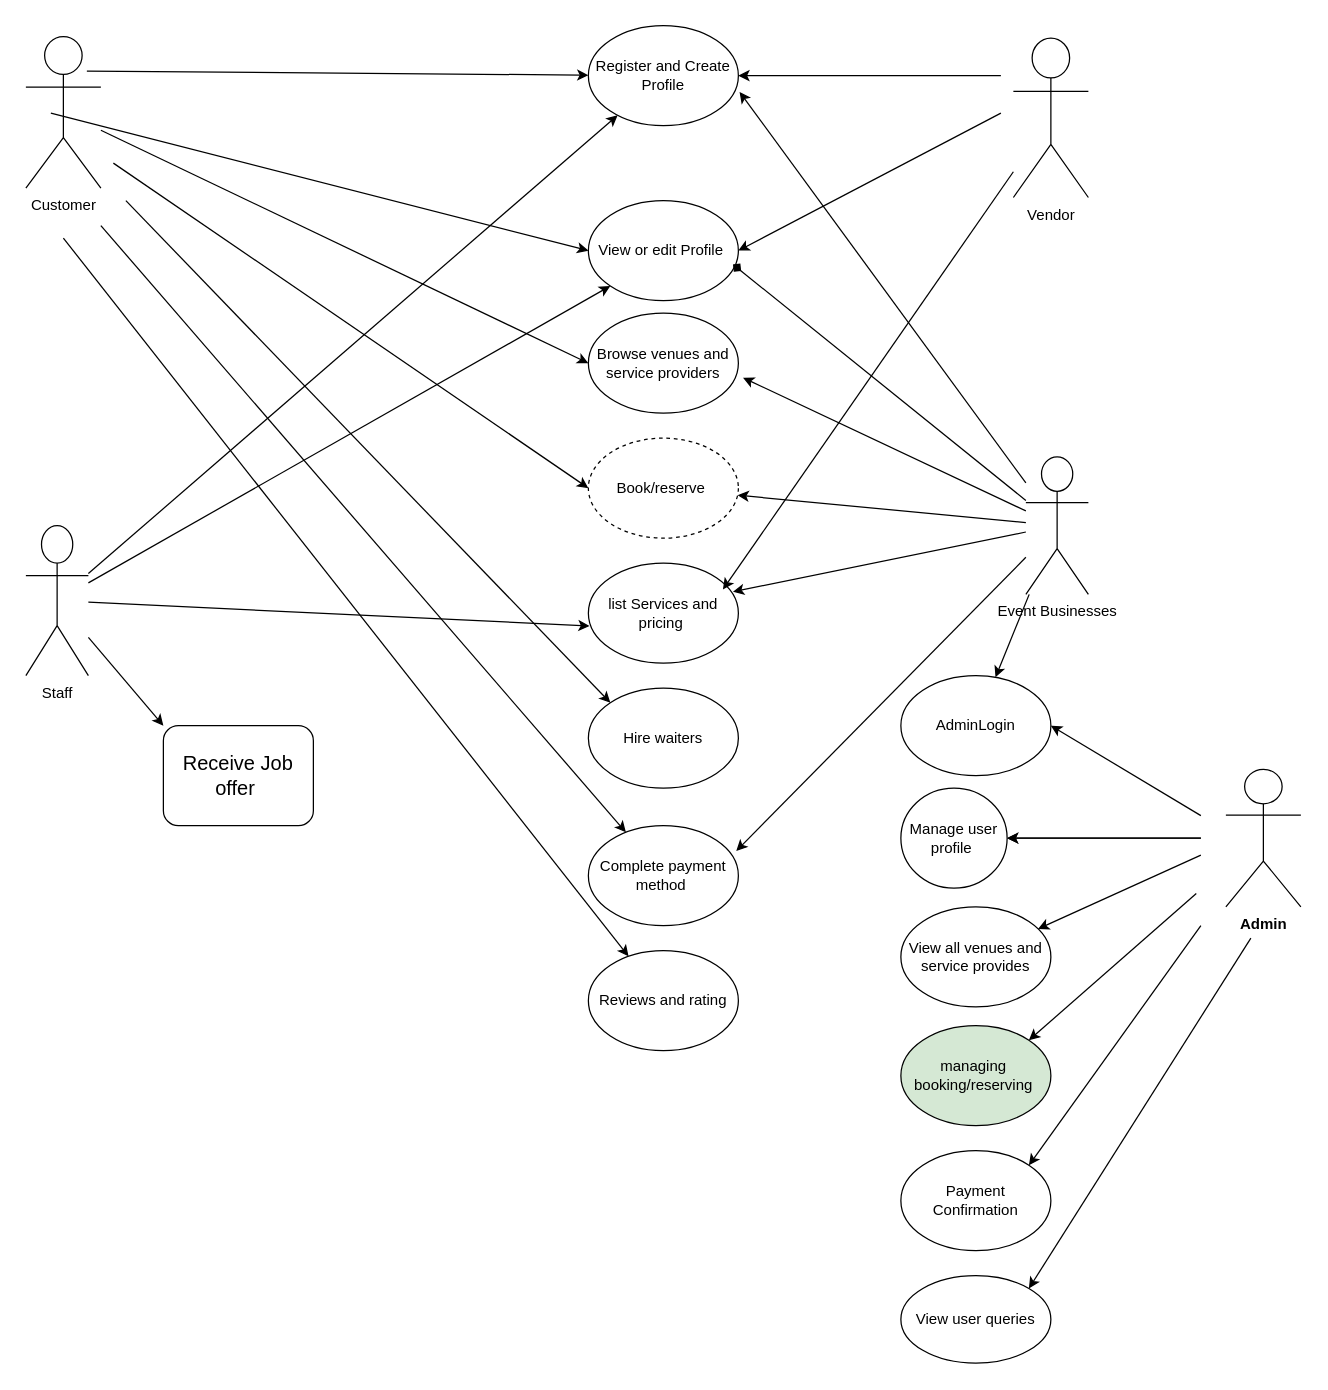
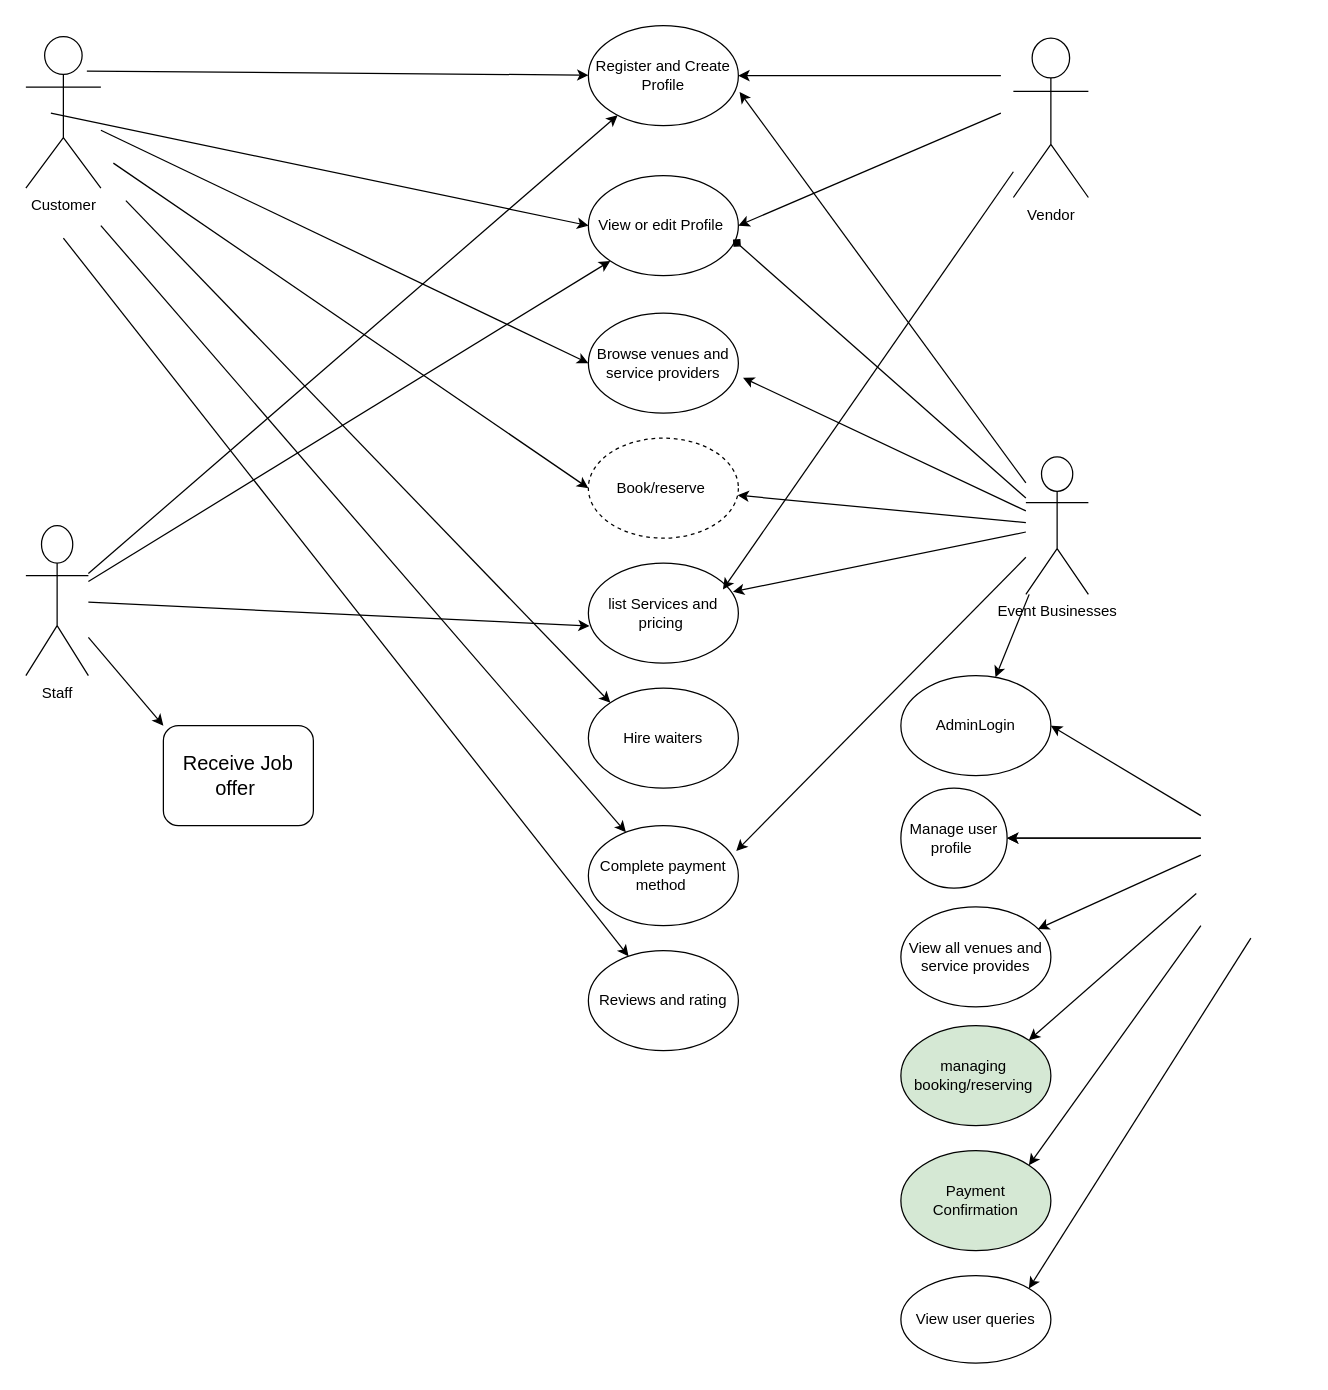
node "View or edit Profile": moved (663, 251) -> (663, 226)
node "Admin": removed
node "Payment Confirmation": fillcolor #ffffff -> #d5e8d4
